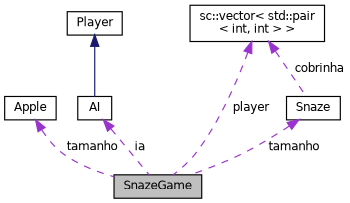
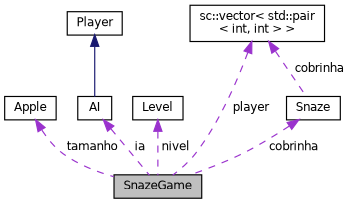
node "Level": added
edge "SnazeGame" -> "Snaze": label " tamanho" -> " cobrinha"
